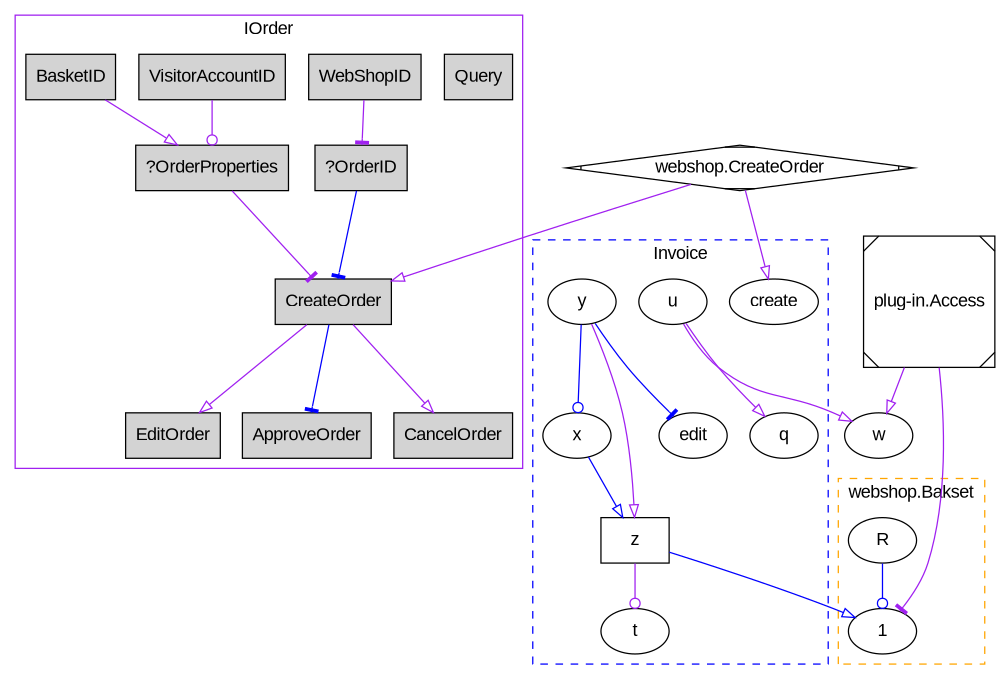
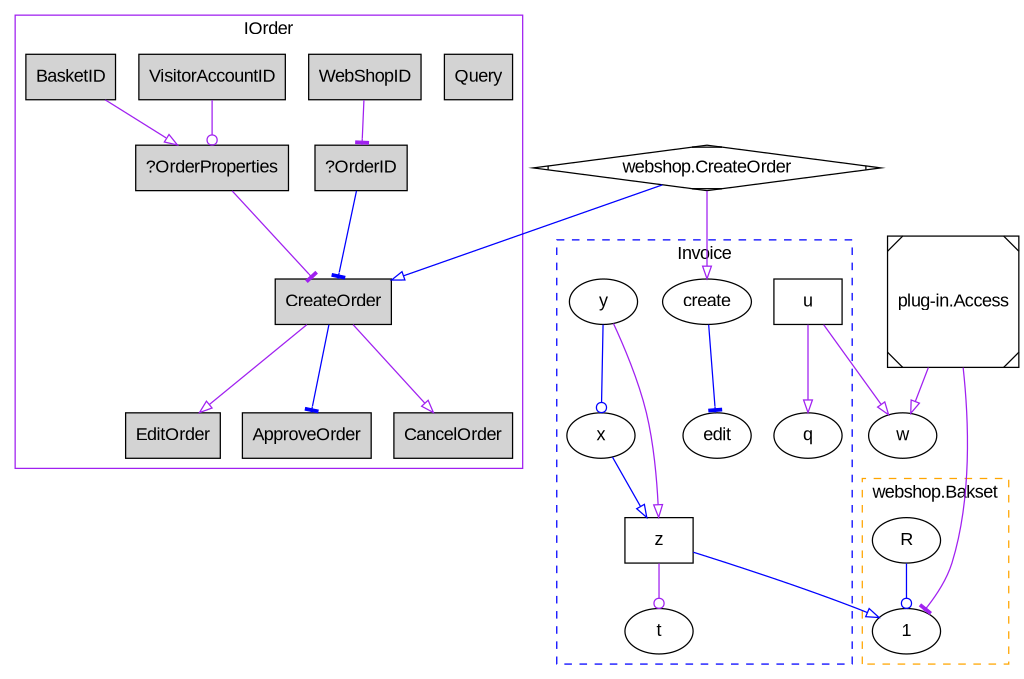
edge "webshop.CreateOrder" -> "CreateOrder": color purple -> blue
node "u": shape ellipse -> box
edge "y" -> "edit": now "create" -> "edit"
